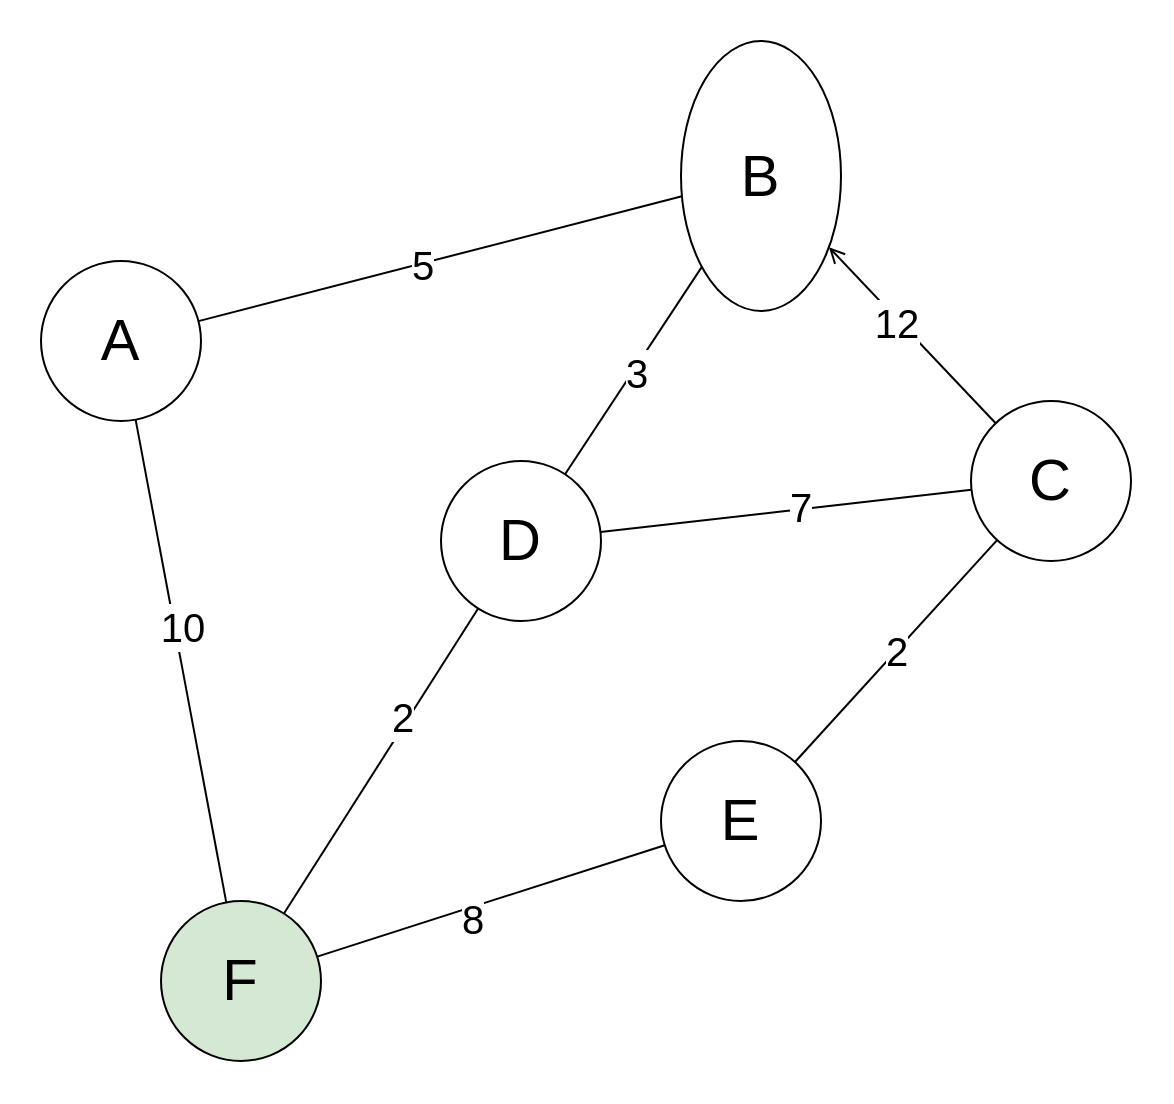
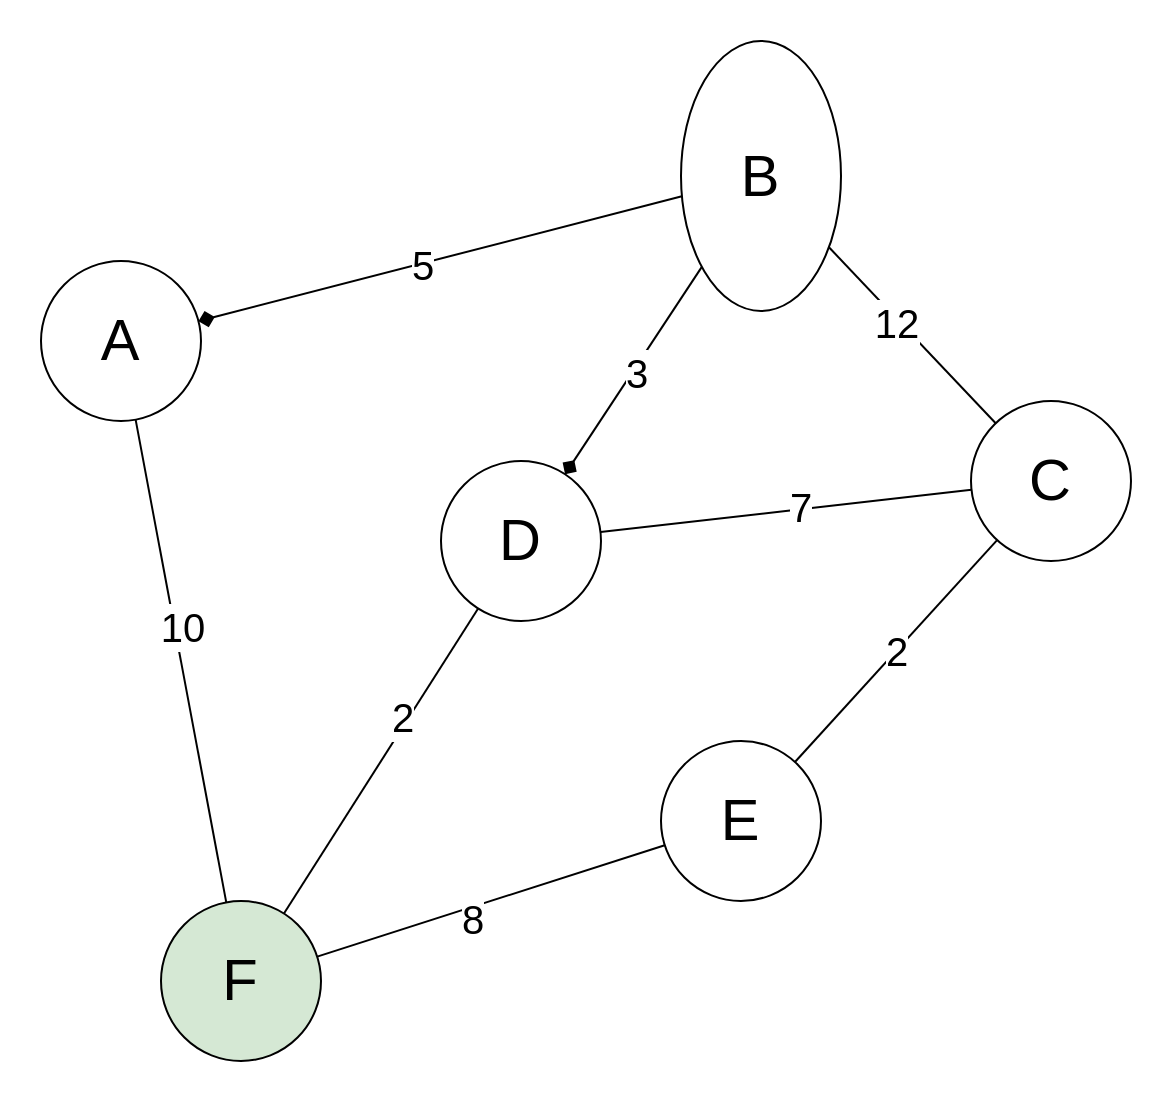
edge "C" -> "B": arrowhead open -> none
edge "B" -- "A": arrowhead none -> diamond
edge "B" -- "D": arrowhead none -> diamond
